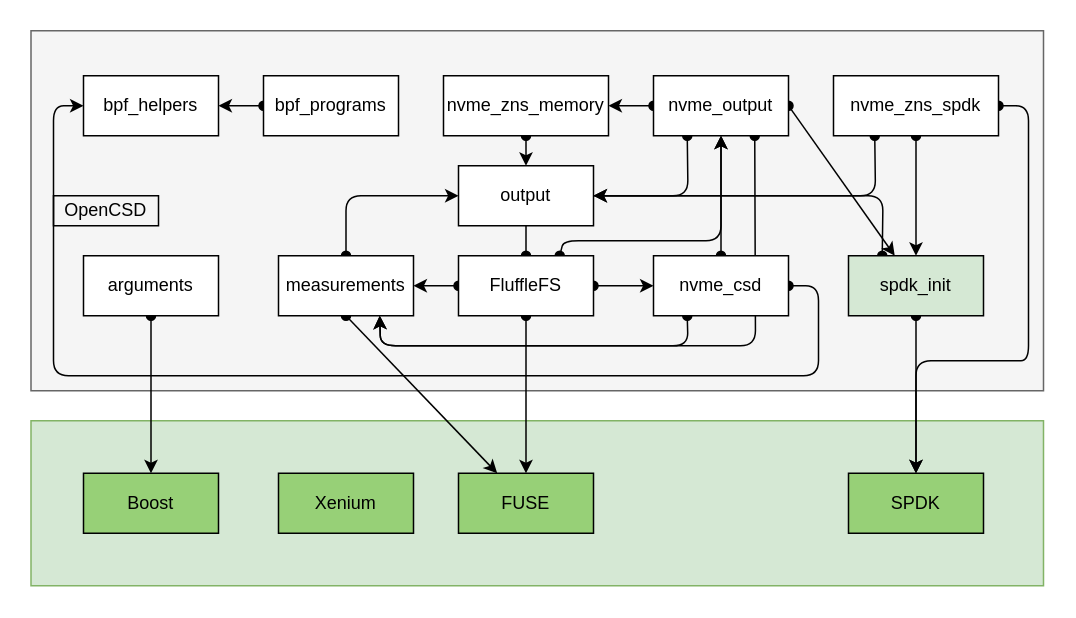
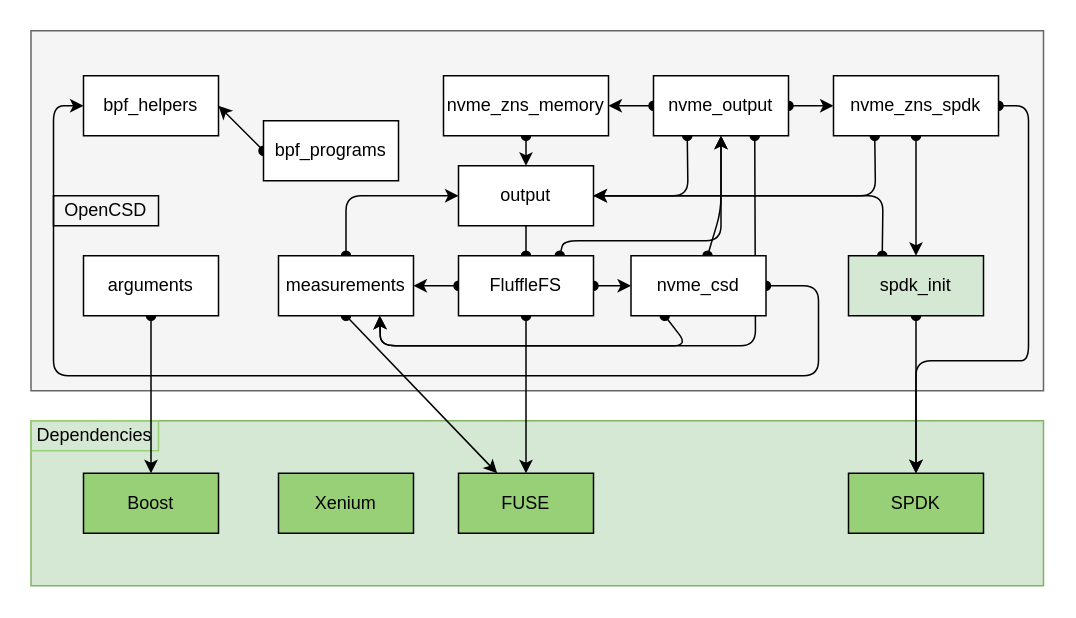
node "bpf_programs": moved (331, 106) -> (331, 151)
edge "nvme_output" -- "spdk_init": now "nvme_output" -- "nvme_zns_spdk"
node "nvme_csd": moved (721, 286) -> (698, 286)
node "Dependencies": added
